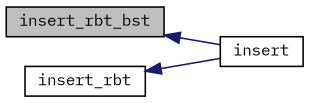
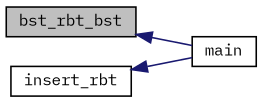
node "insert_rbt_bst": label "insert_rbt_bst" -> "bst_rbt_bst"
node "insert": label "insert" -> "main"
